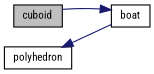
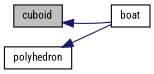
edge "cuboid" -> "boat": reversed
